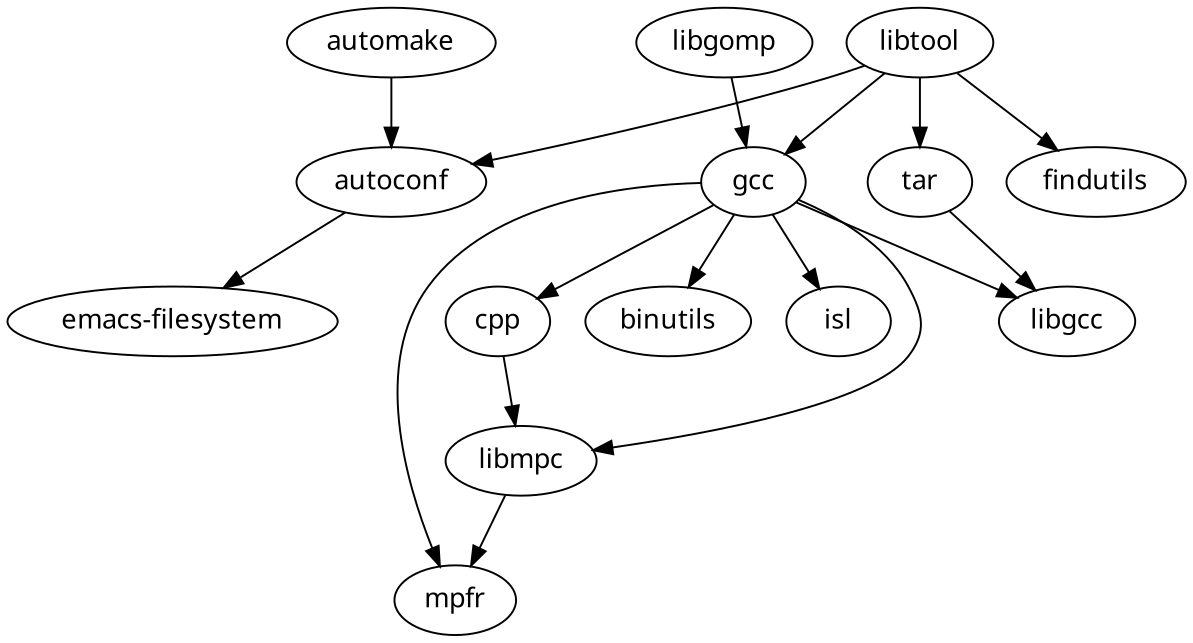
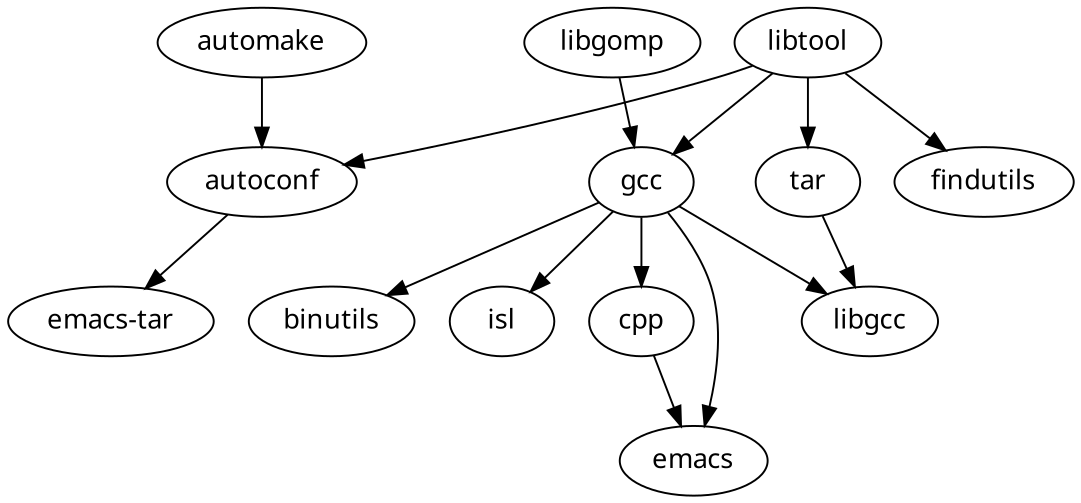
node "emacs-filesystem": label "emacs-filesystem" -> "emacs-tar"
node "libmpc": label "libmpc" -> "emacs"
node "mpfr": removed
